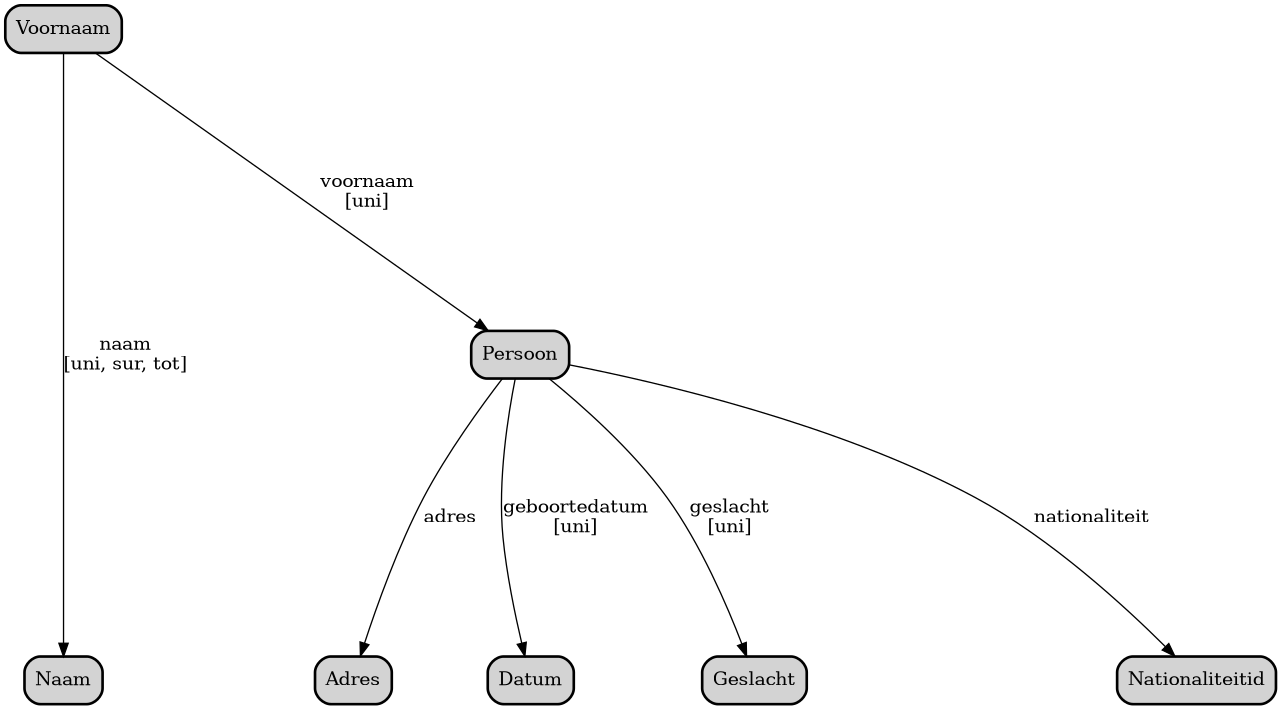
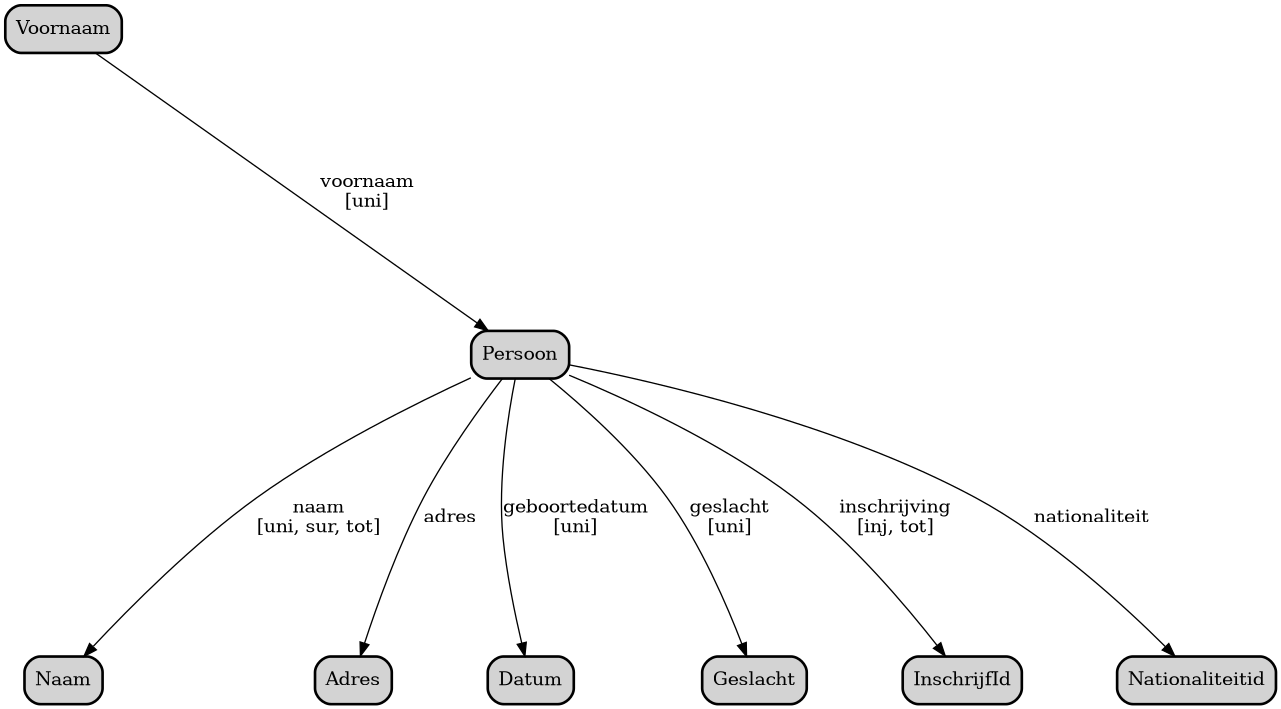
edge "Voornaam" -> "Naam": now "Persoon" -> "Naam"
node "InschrijfId": added
